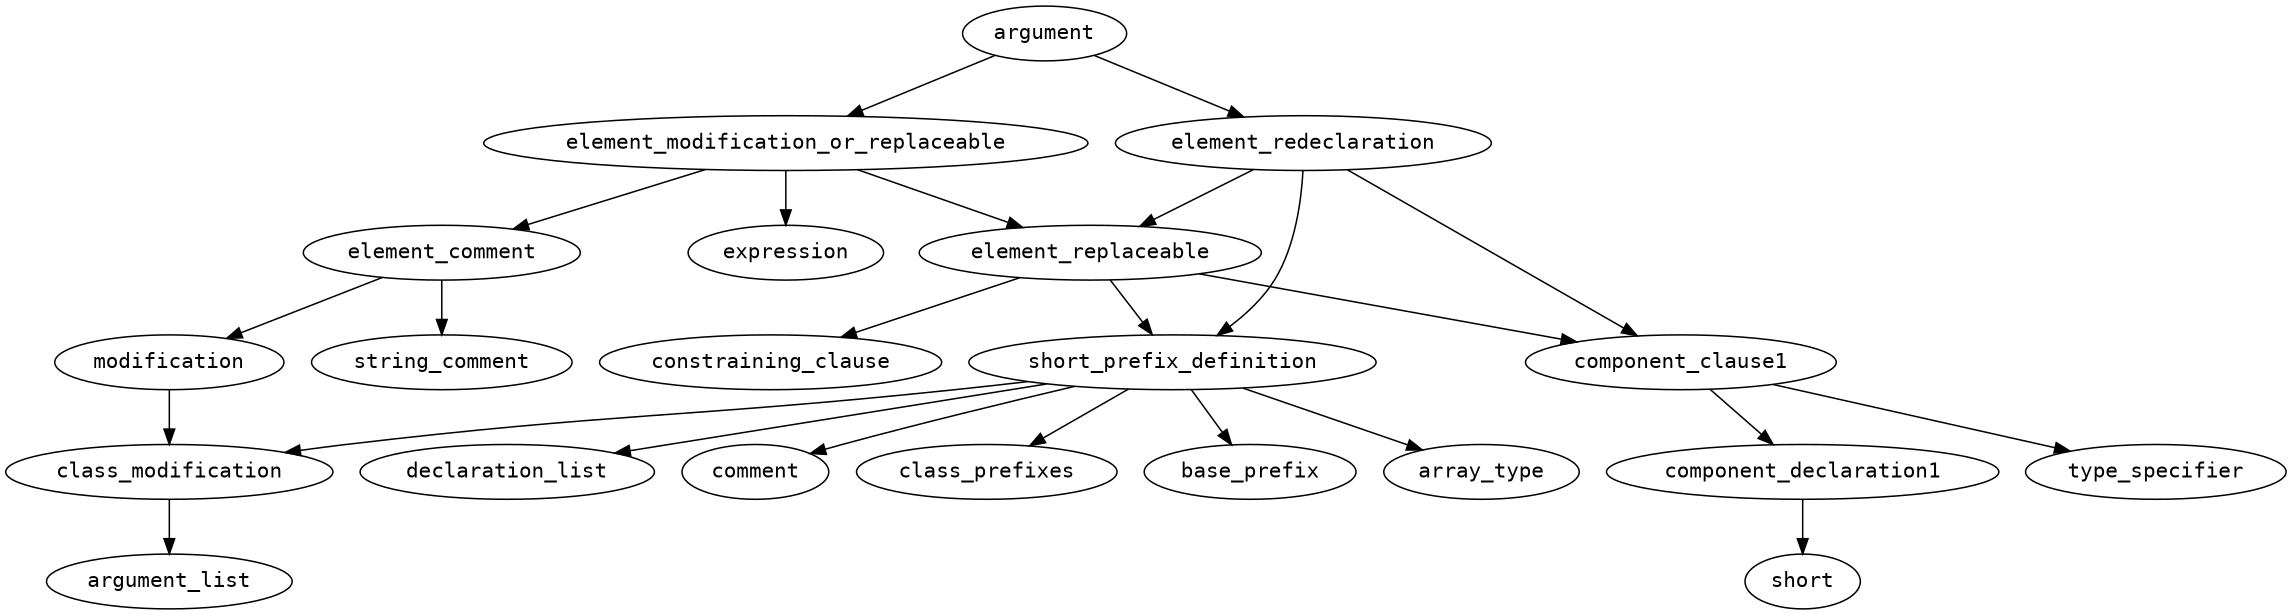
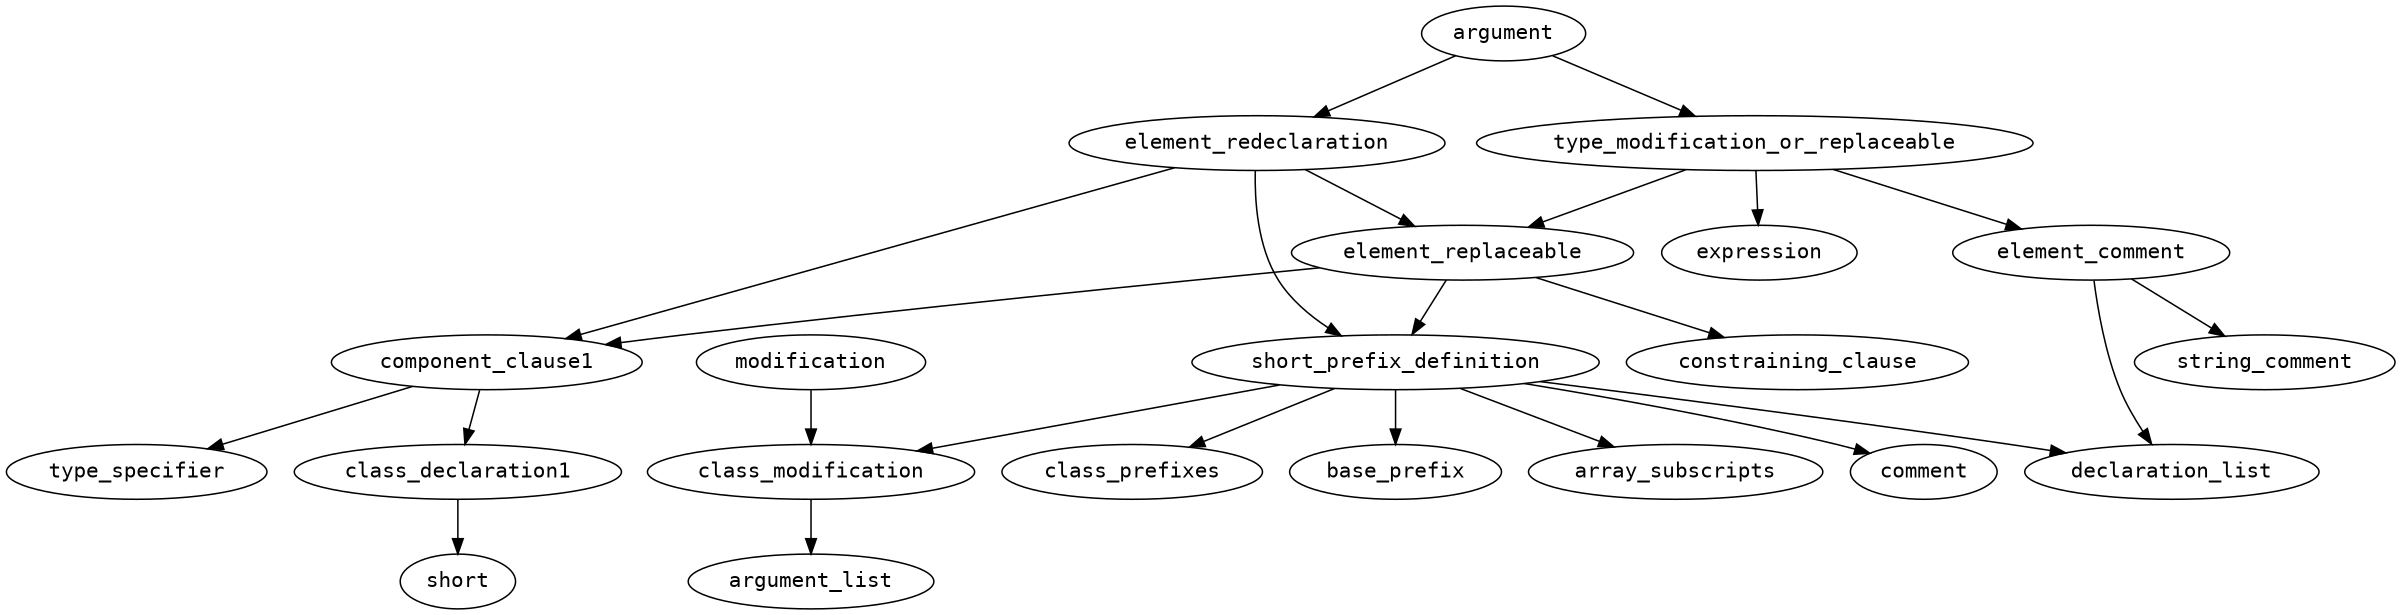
node "element_modification_or_replaceable": label "element_modification_or_replaceable" -> "type_modification_or_replaceable"
edge "element_comment" -> "modification": now "element_comment" -> "declaration_list"
node "array_type": label "array_type" -> "array_subscripts"
node "component_declaration1": label "component_declaration1" -> "class_declaration1"
